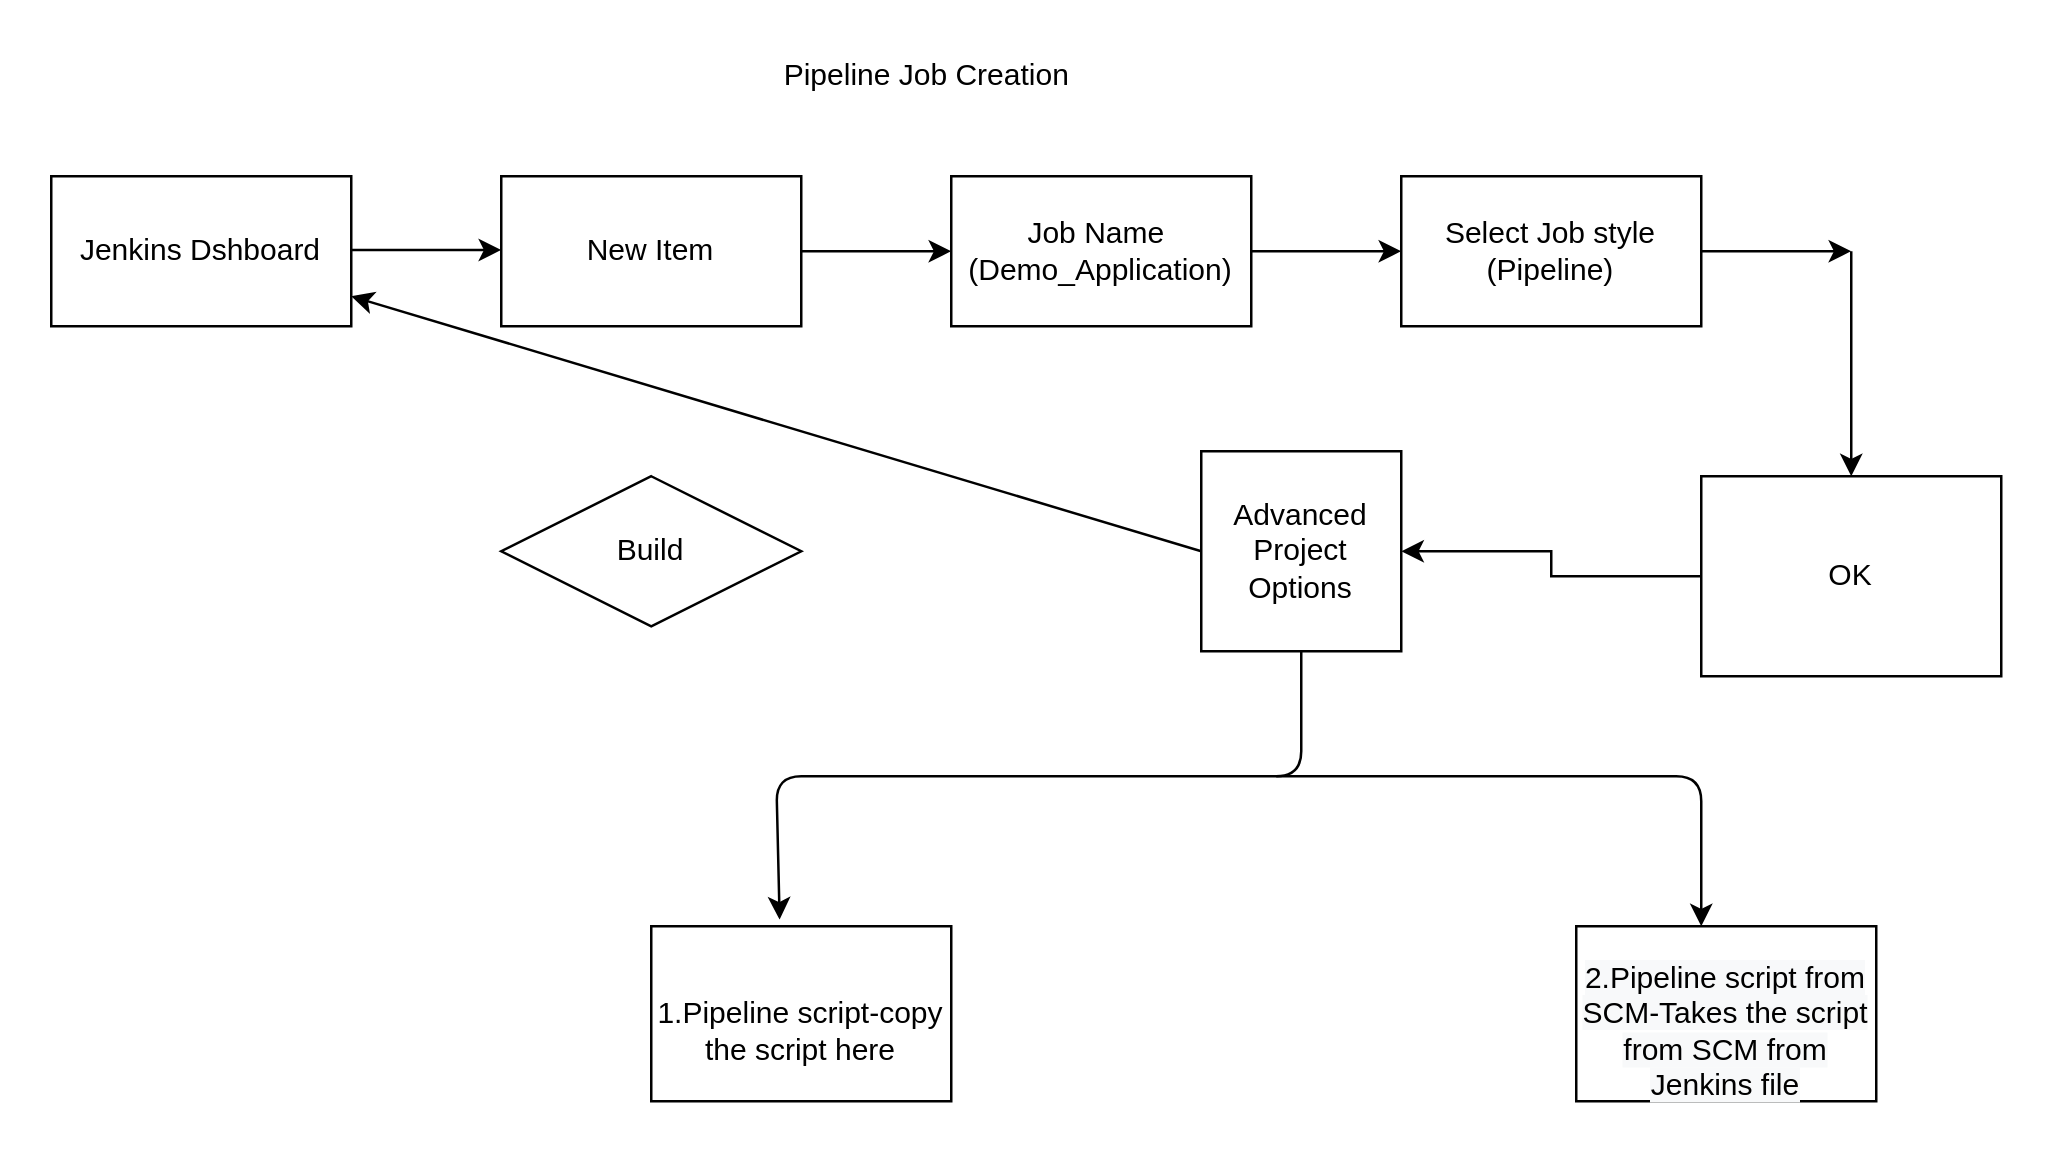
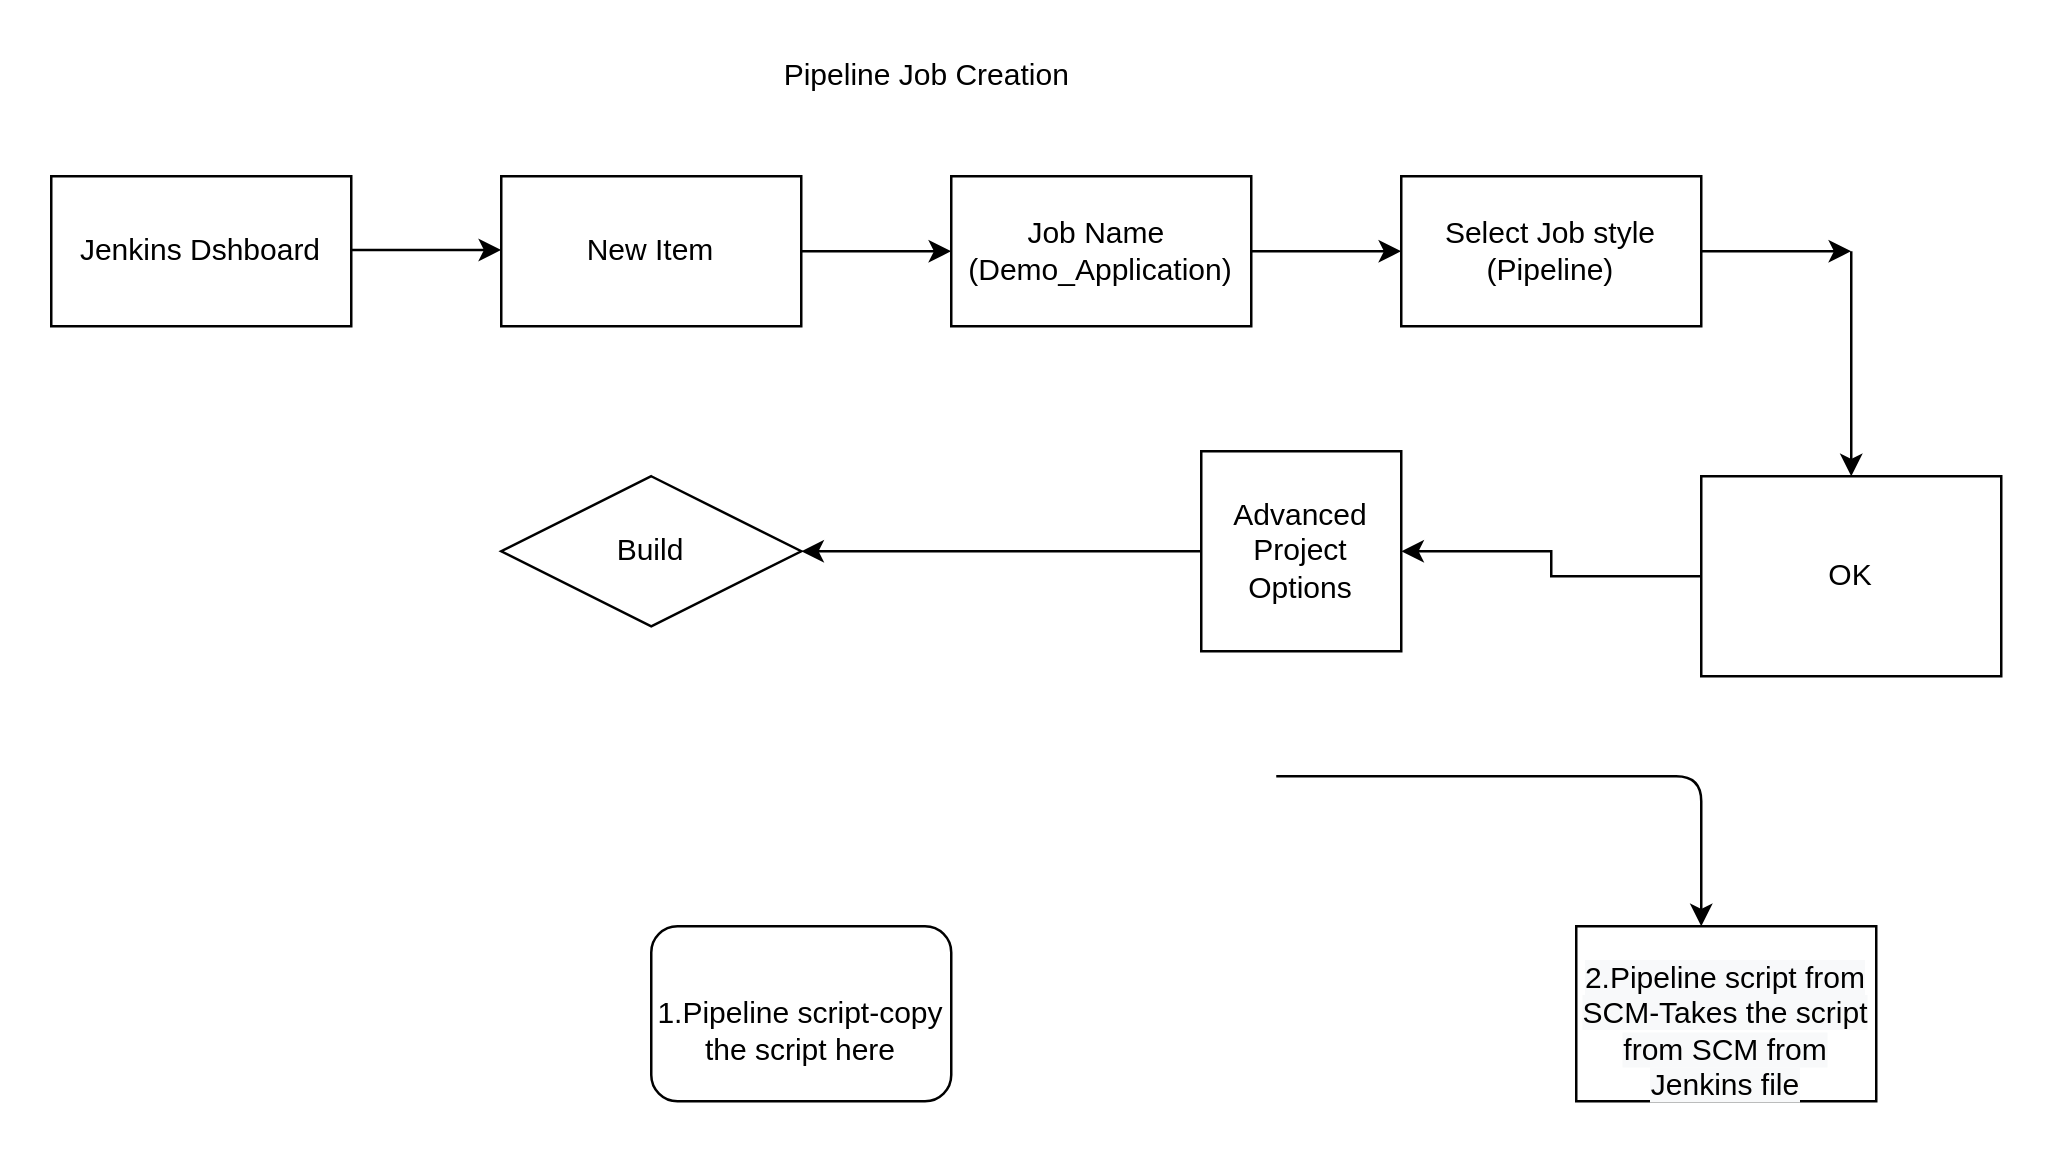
edge "Advanced Project Options" -> "Jenkins Dshboard": now "Advanced Project Options" -> "Build"
edge "Advanced Project Options" -> "1.Pipeline script-copy the script here": removed
node "1.Pipeline script-copy the script here": shape rectangle -> rounded rectangle
